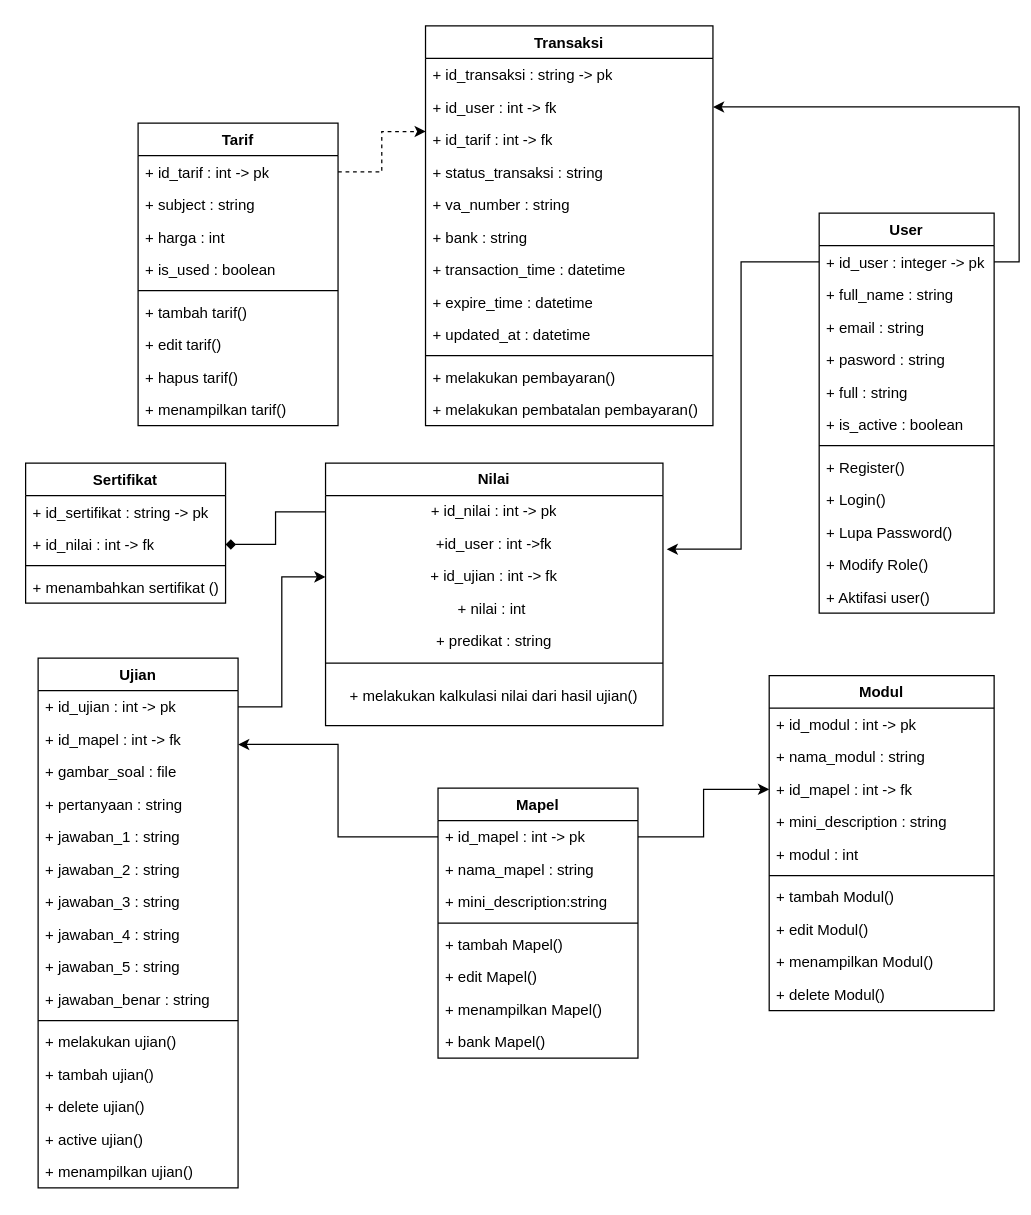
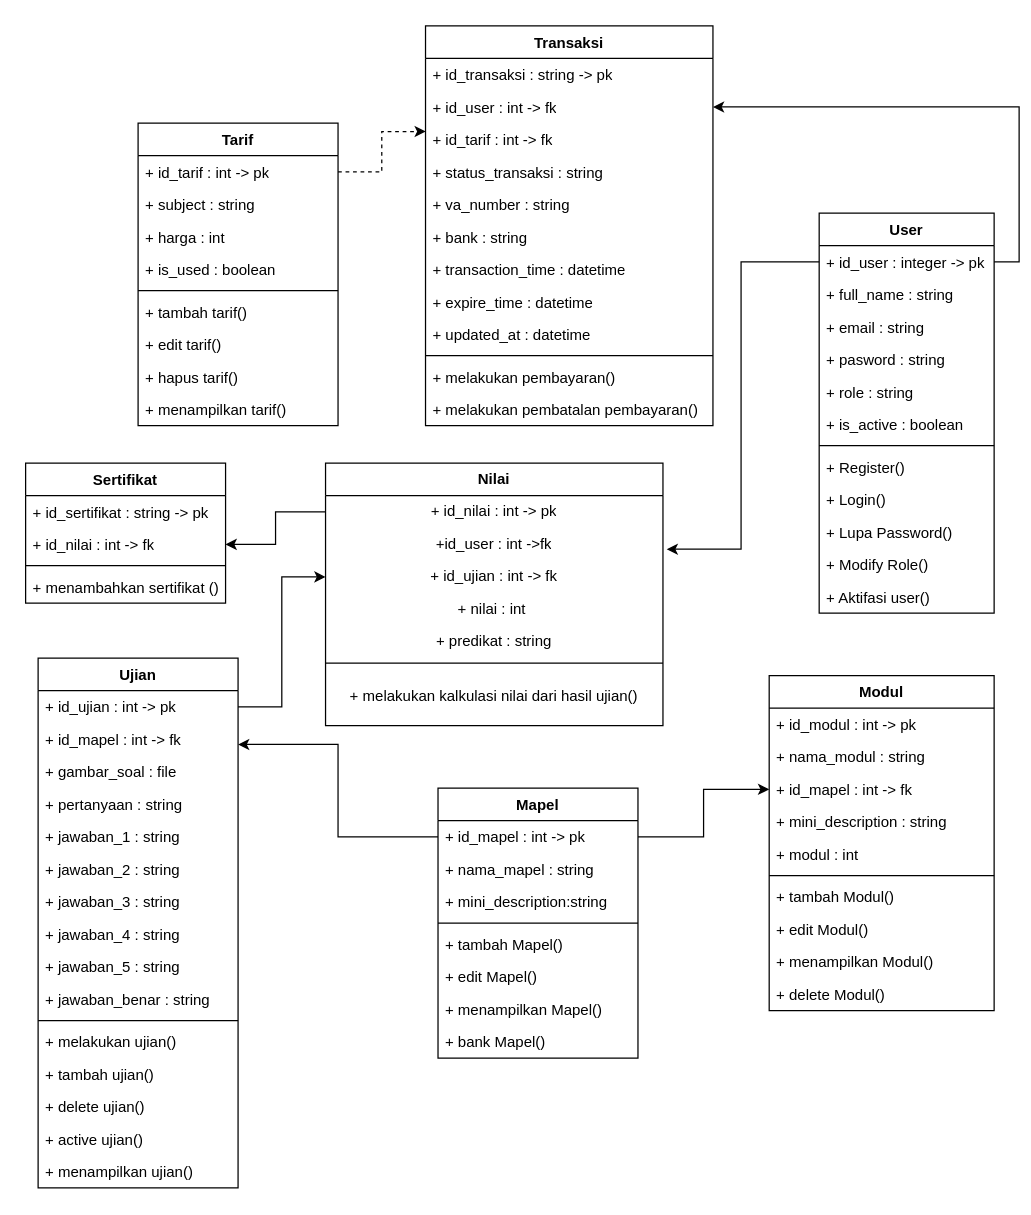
node "+ full : string": label "+ full : string" -> "+ role : string"
edge "+ id_nilai : int -> pk" -> "+ id_nilai : int -> fk": arrowhead diamond -> classic
